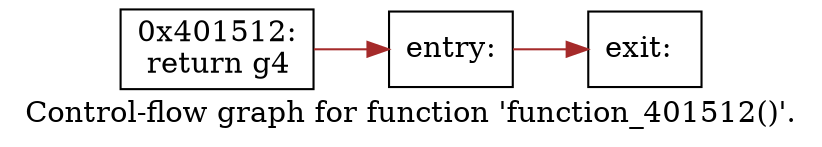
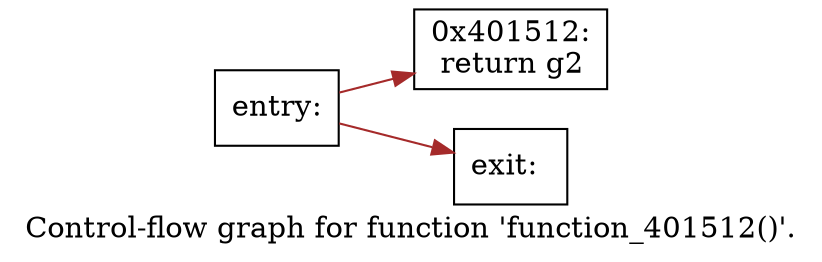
edge "0x401512:" -> "entry:": reversed
node "0x401512:": text "return g4" -> "return g2"
